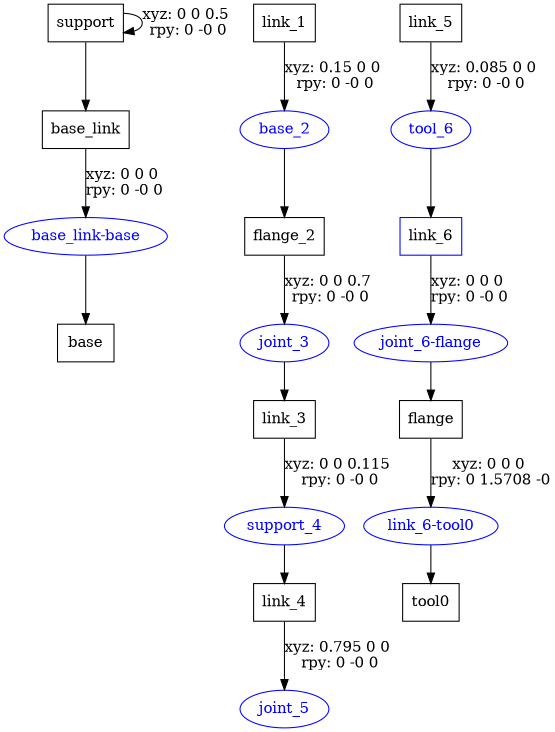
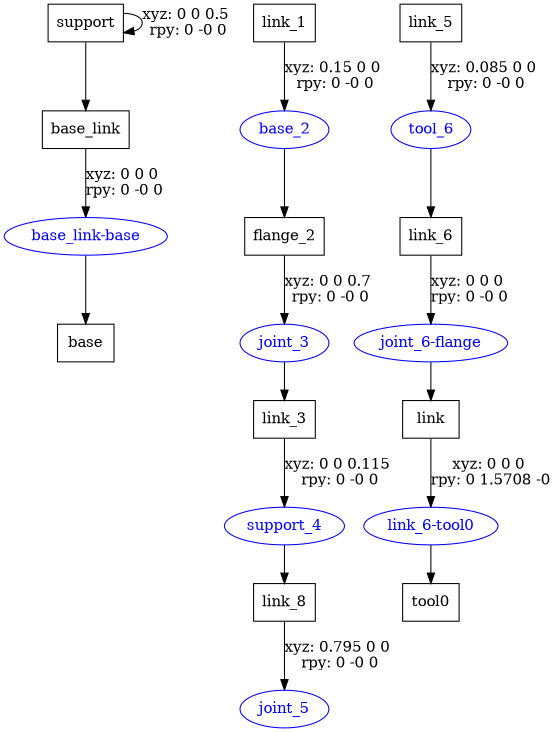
node "link_6": color blue -> black
node "flange": label "flange" -> "link"
node "link_4": label "link_4" -> "link_8"
